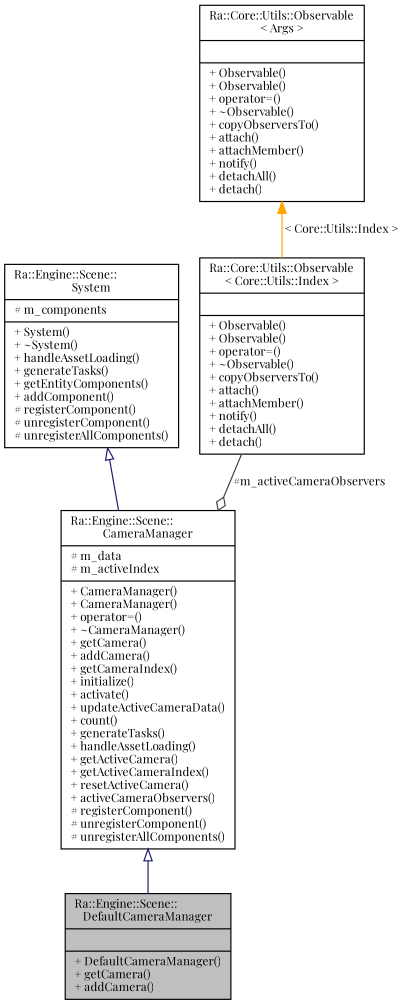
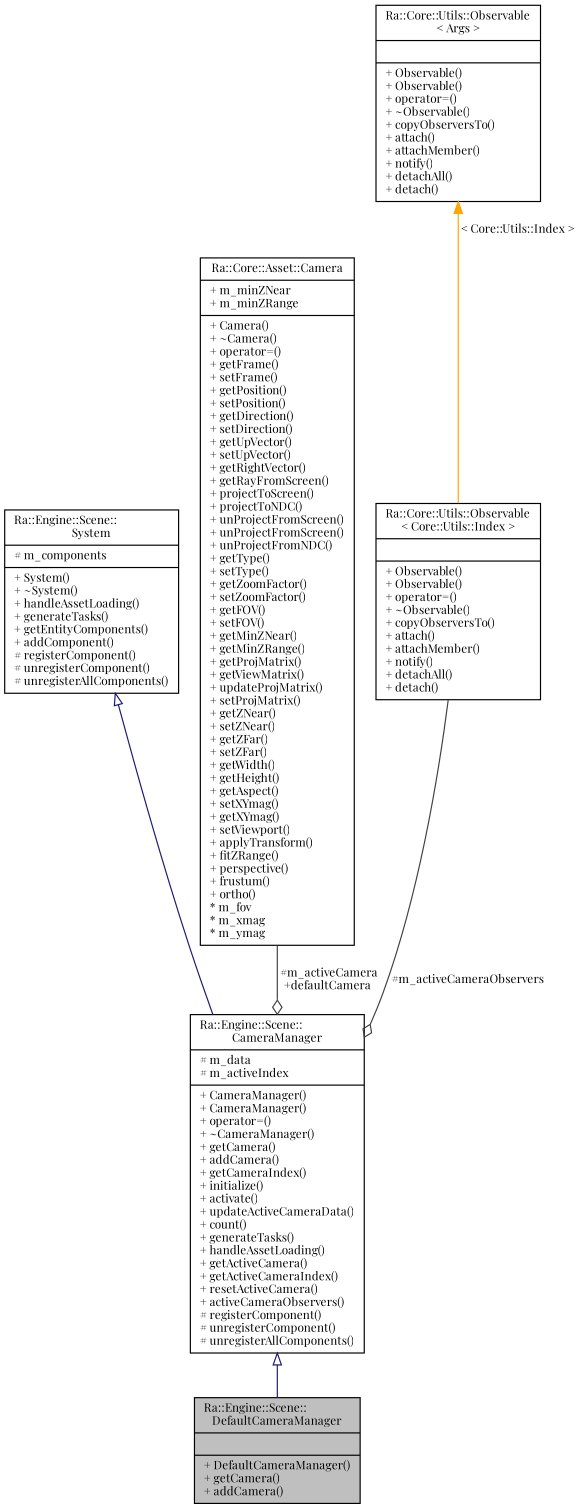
node "Ra::Core::Asset::Camera": added
